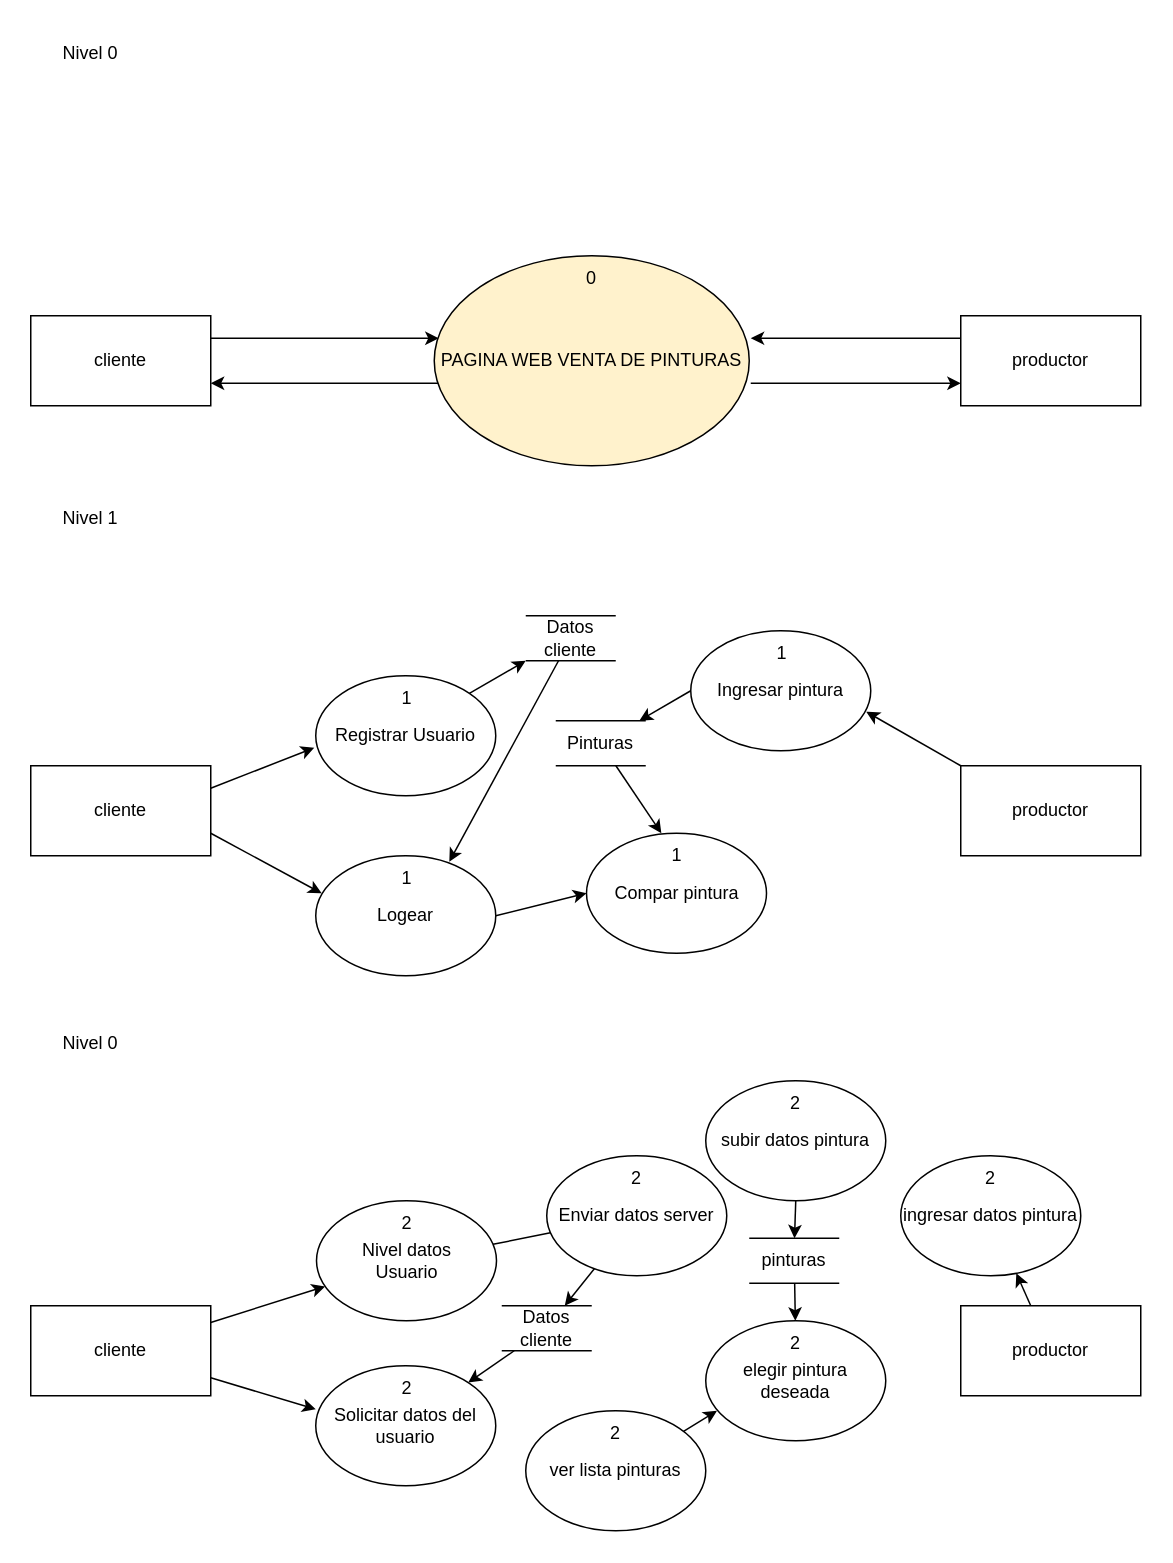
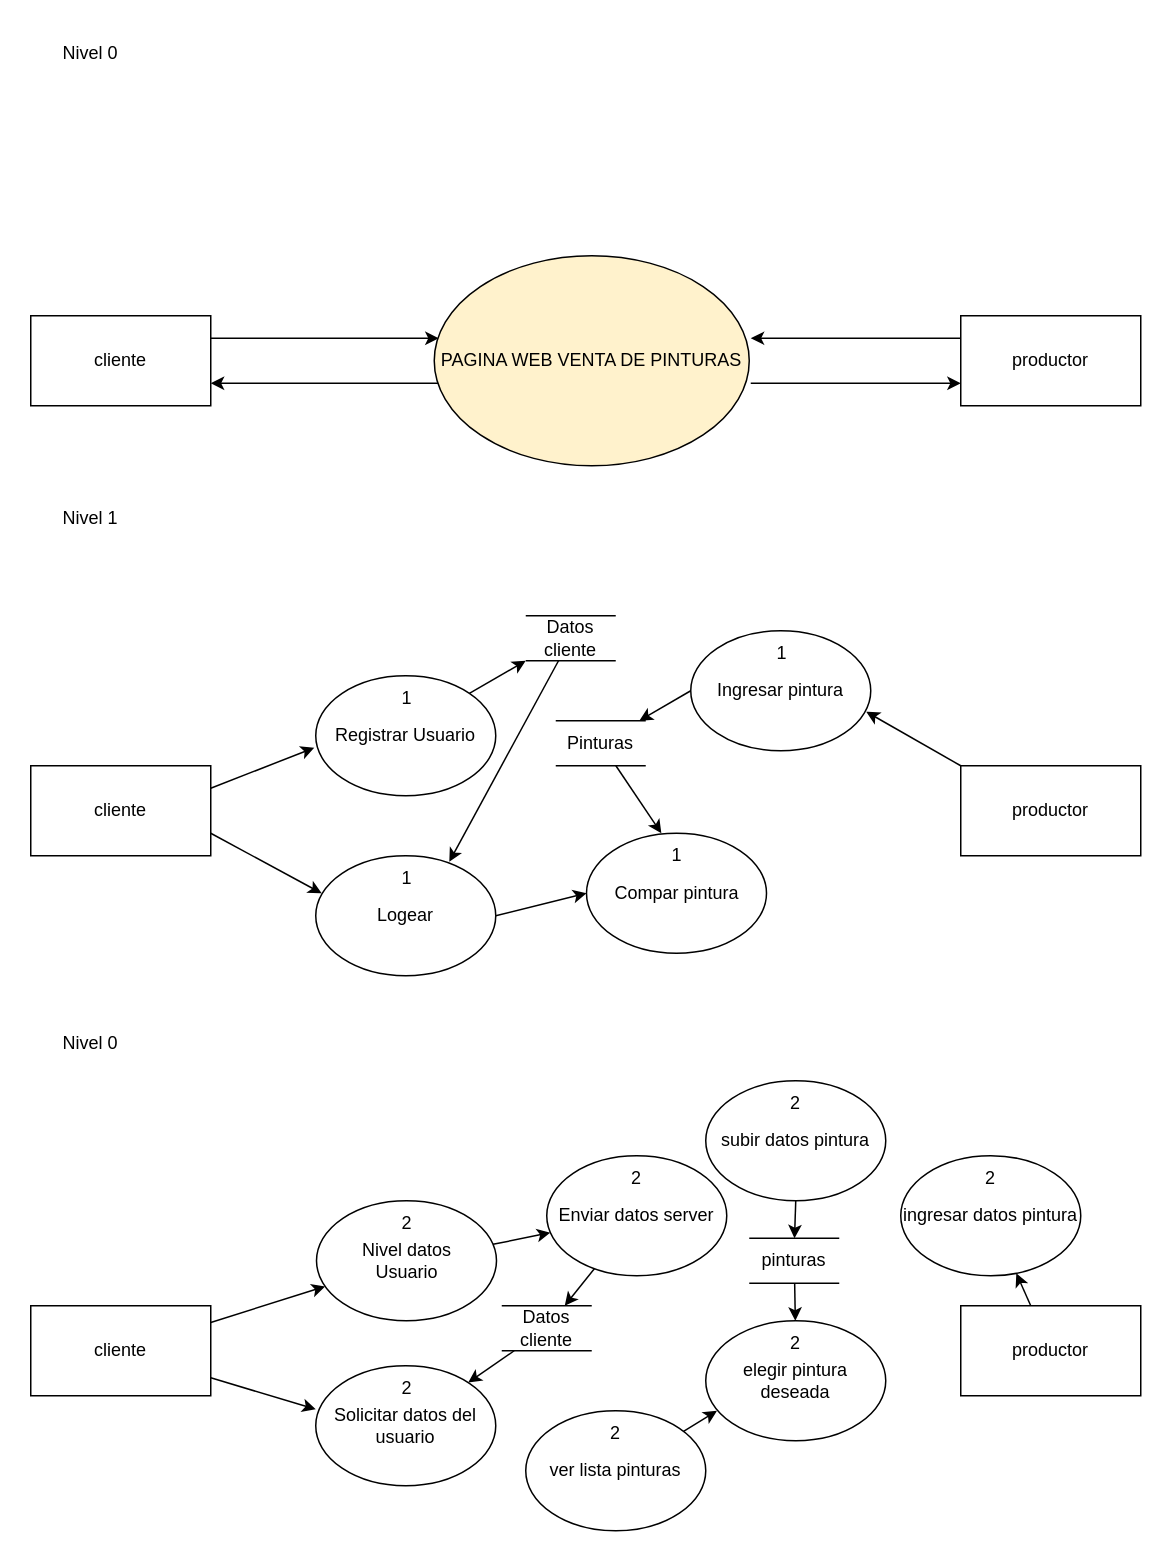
node "0": removed
edge "Enviar datos server" -- "Nivel datos Usuario": arrowhead none -> classic
